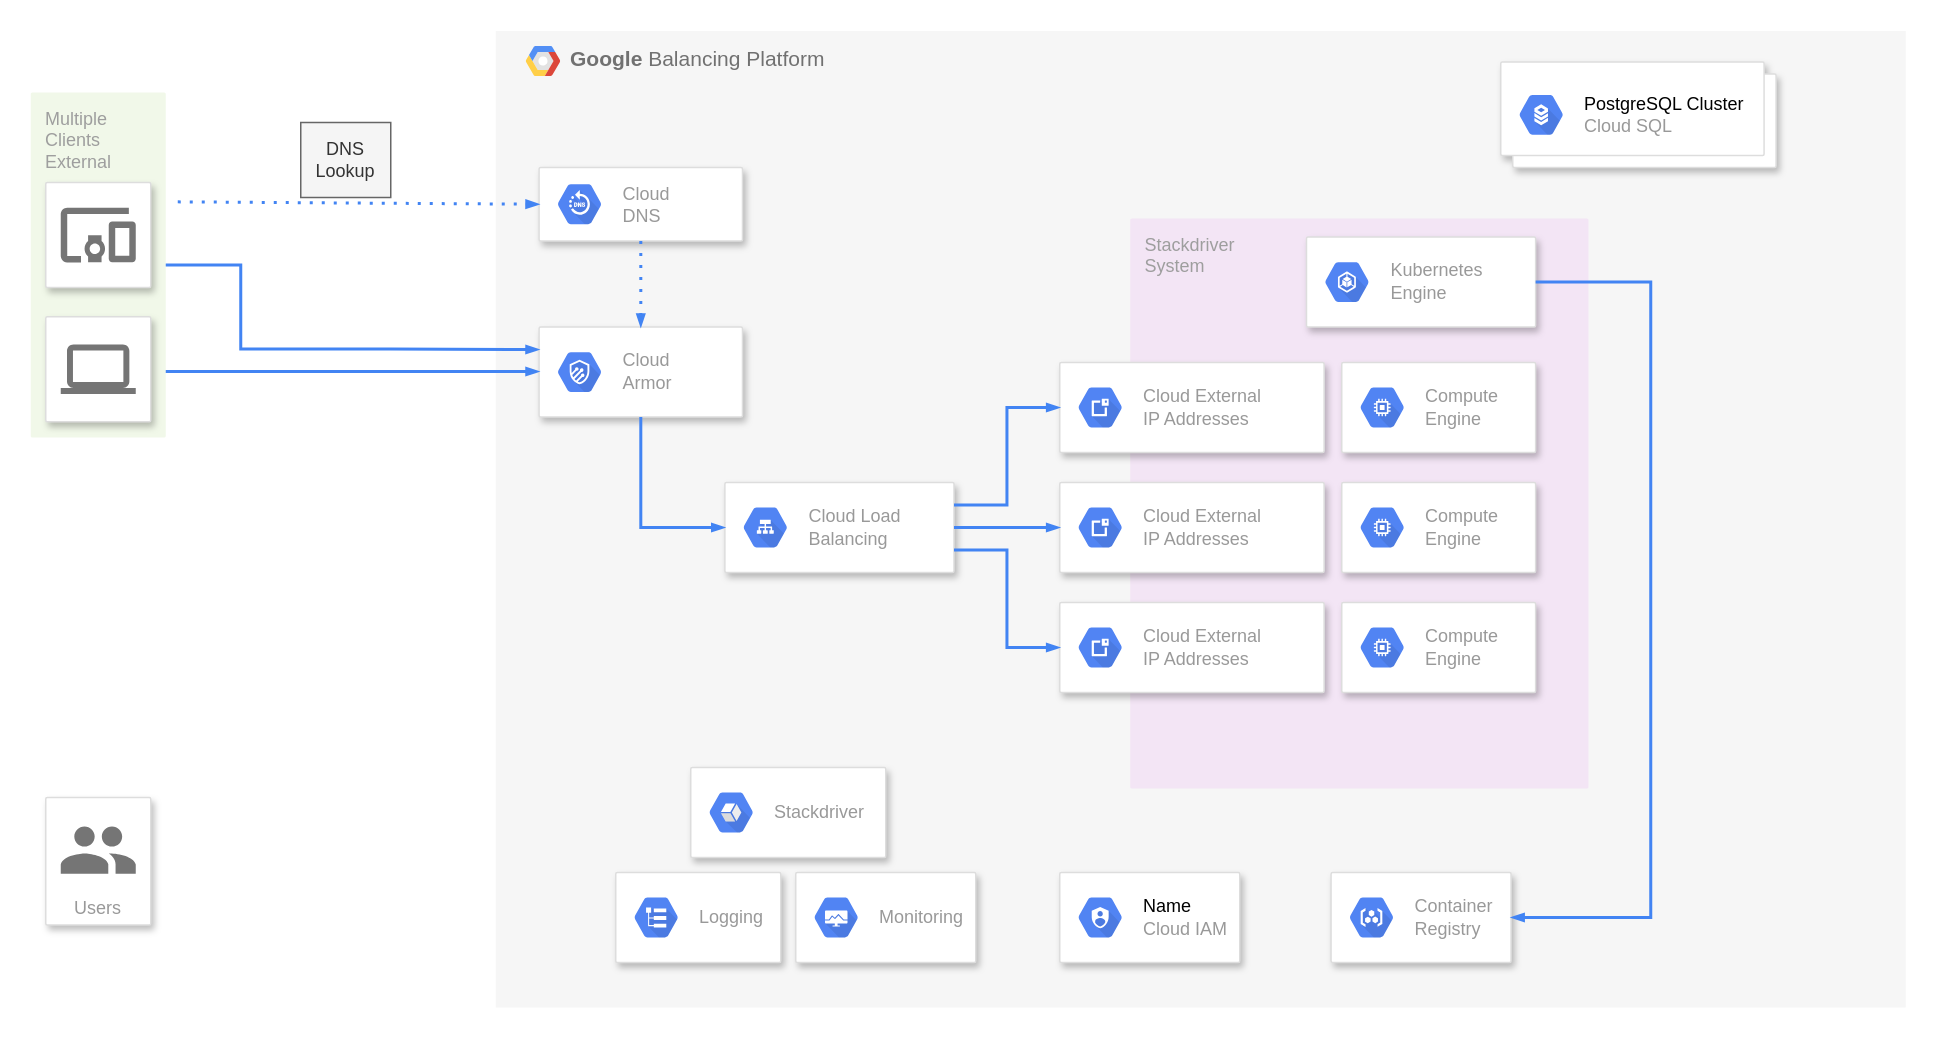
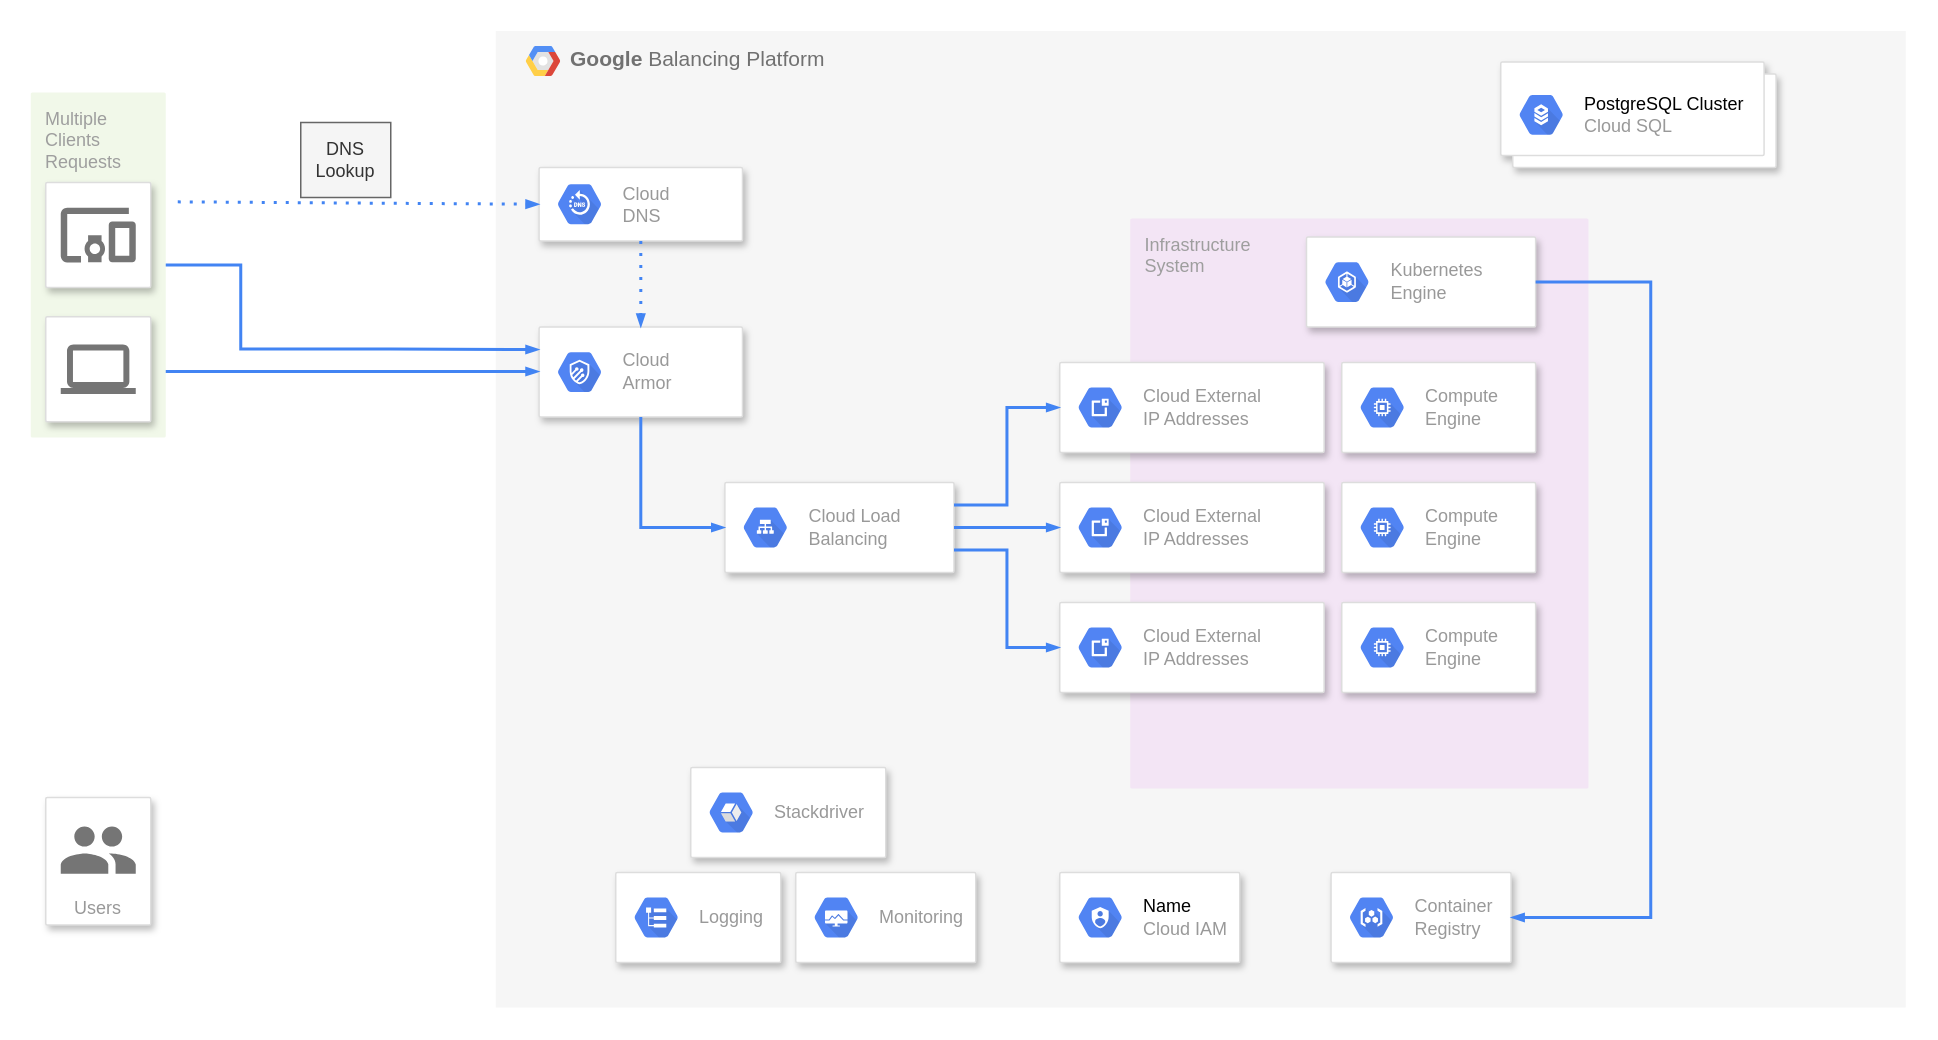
node "Multiple Clients External": label "Multiple Clients External" -> "Multiple Clients Requests"
node "Stackdriver System": label "Stackdriver System" -> "Infrastructure System"
